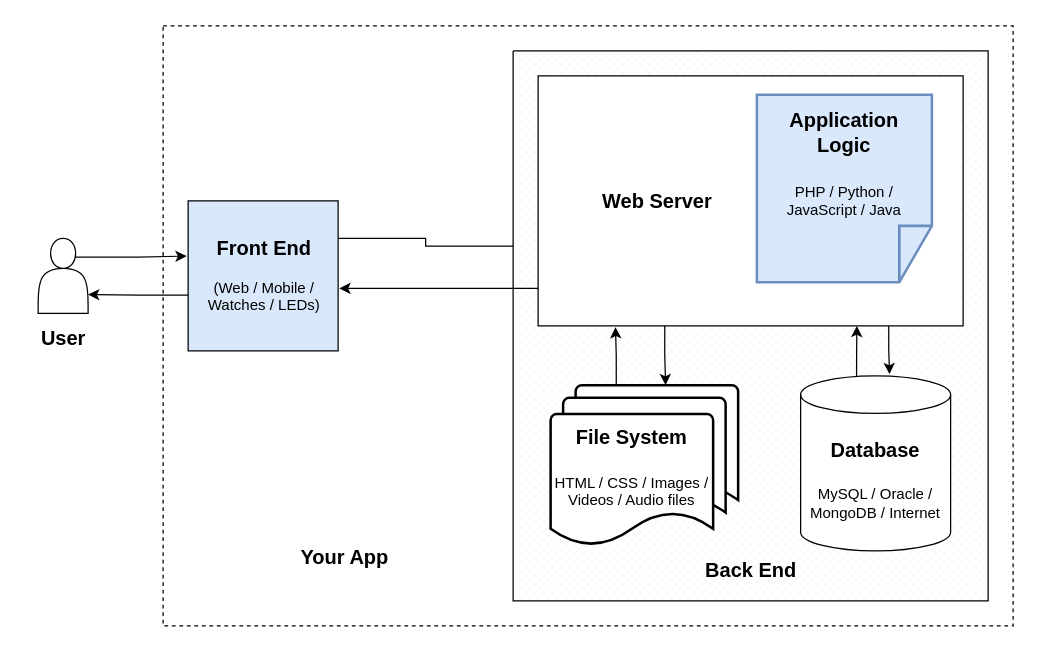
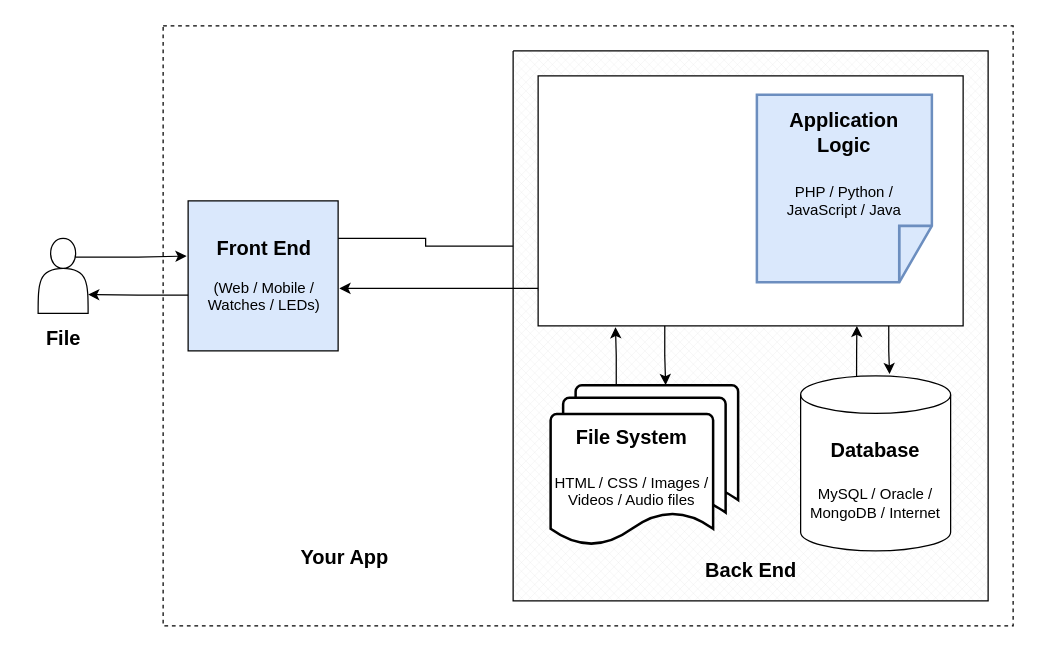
node "Web Server": removed
node "User": label "User" -> "File"
